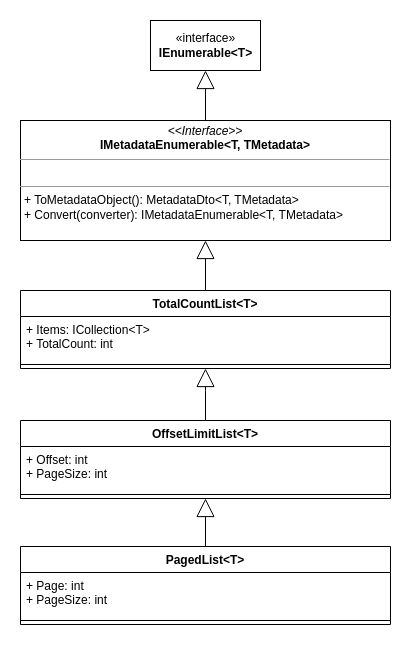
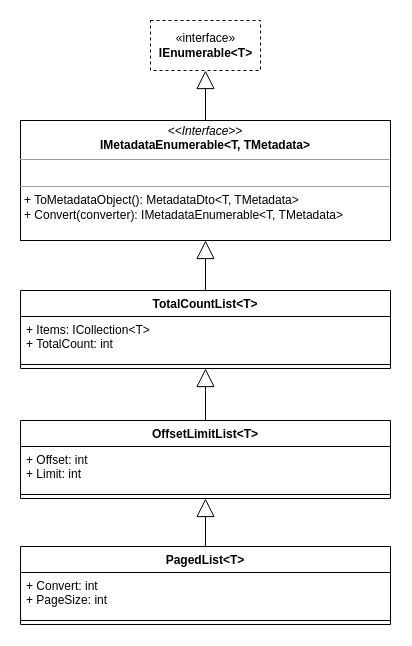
node "«interface» IEnumerable<T>": style solid -> dashed
node "+ Offset: int + PageSize: int": label "+ Offset: int + PageSize: int" -> "+ Offset: int + Limit: int"
node "+ Page: int + PageSize: int": label "+ Page: int + PageSize: int" -> "+ Convert: int + PageSize: int"
